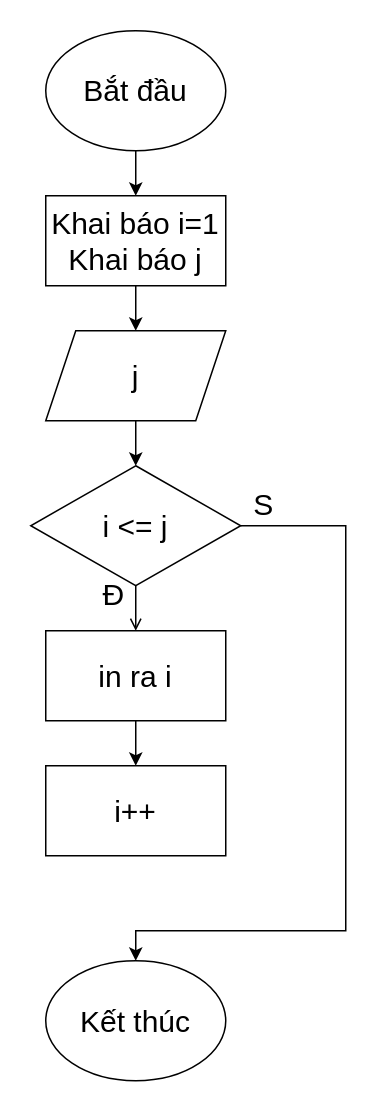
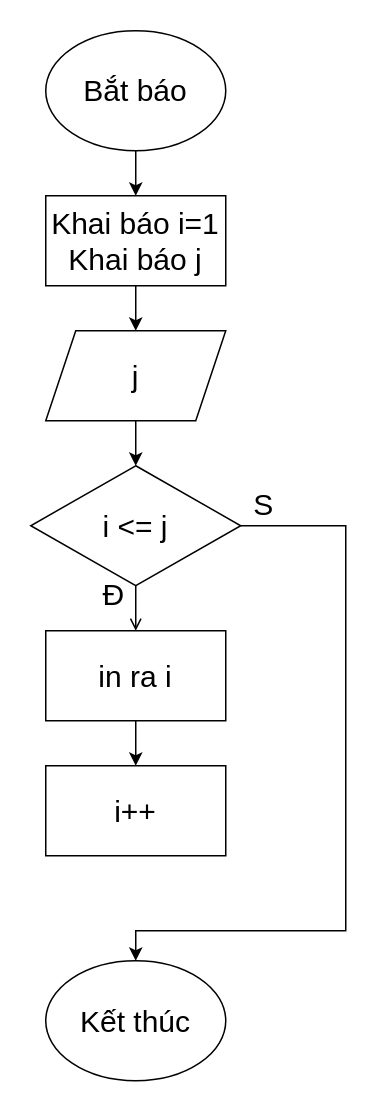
node "Bắt đầu": label "Bắt đầu" -> "Bắt báo"
